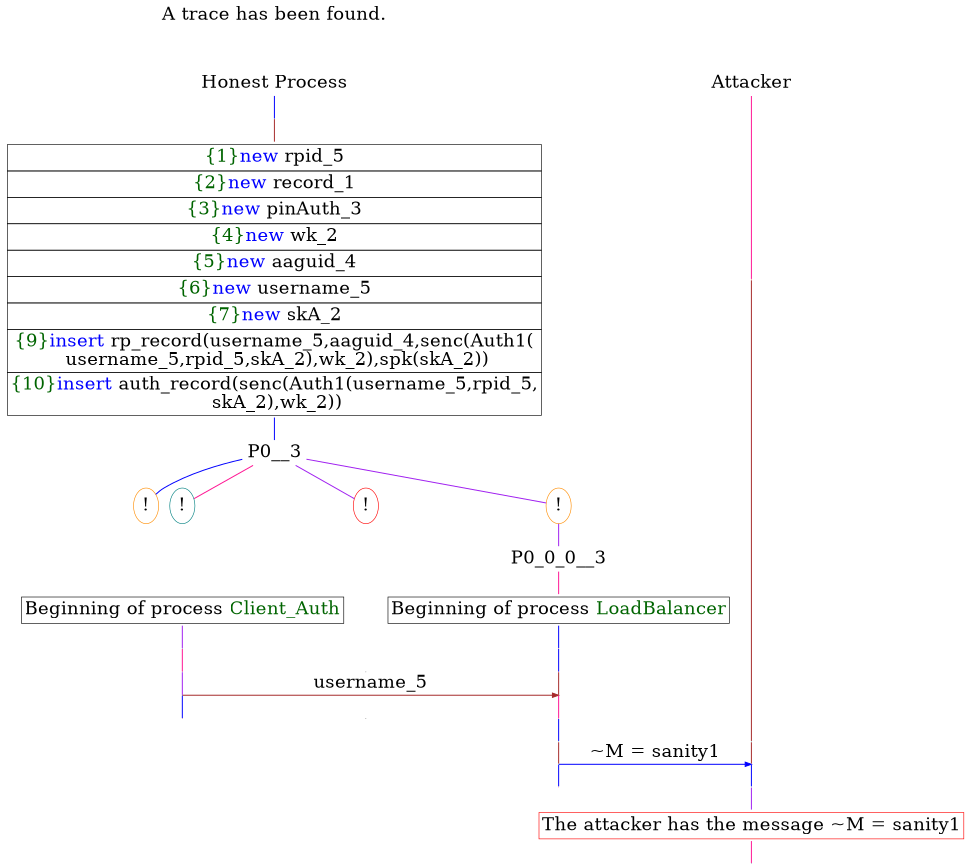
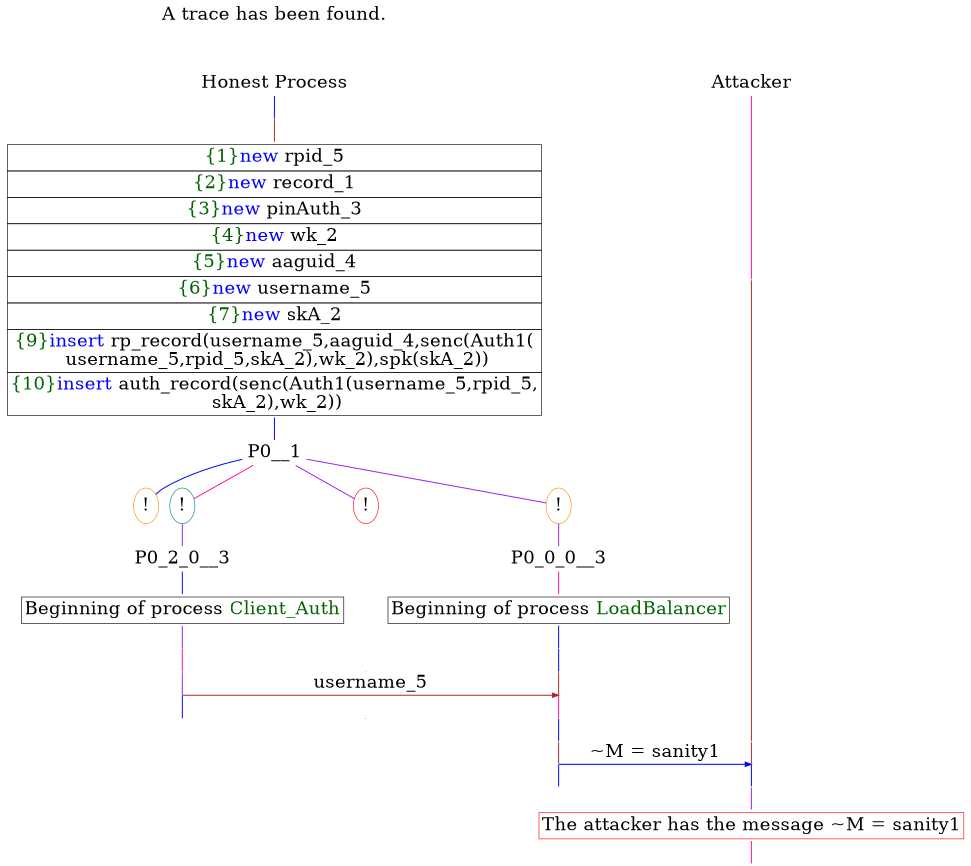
node "P0__3": label "P0__3" -> "P0__1"
node "P0_2_0__3": added
